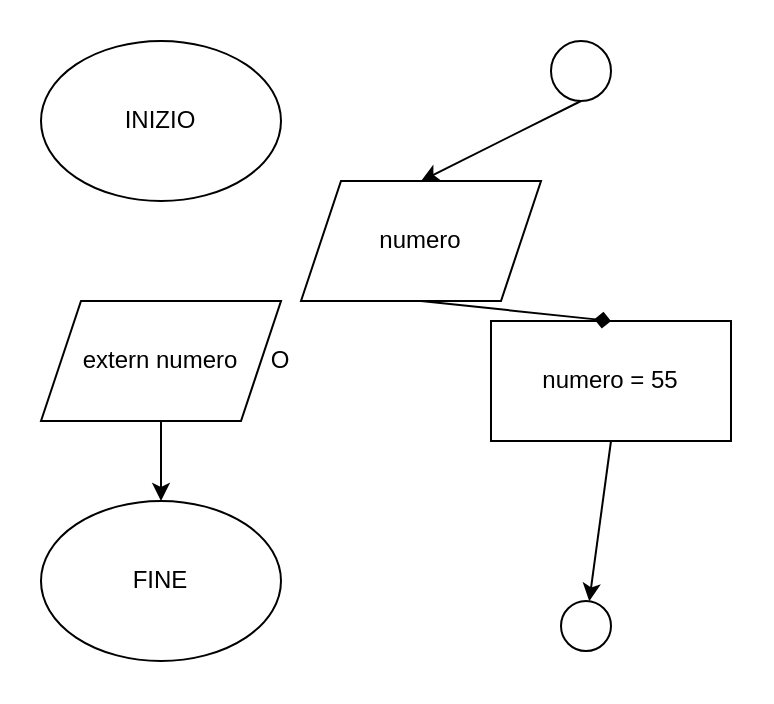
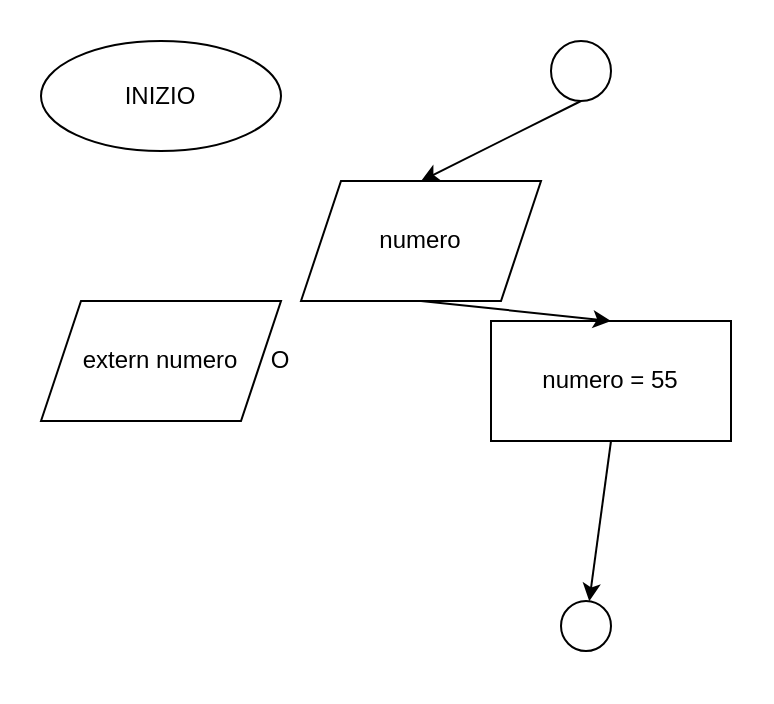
node "INIZIO": size 240x160 -> 240x110
edge "numero" -> "numero = 55": arrowhead diamond -> classic
edge "extern numero" -> "FINE": removed
node "FINE": removed
